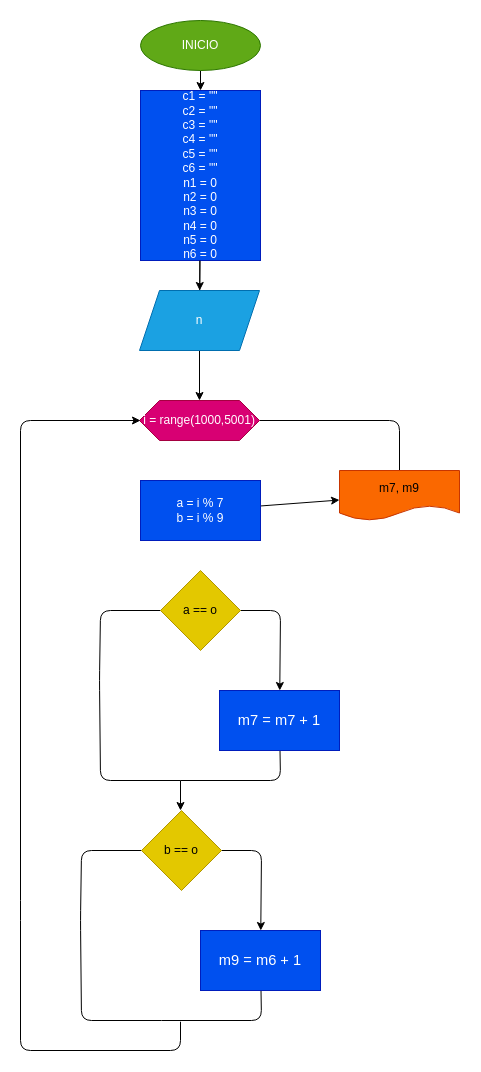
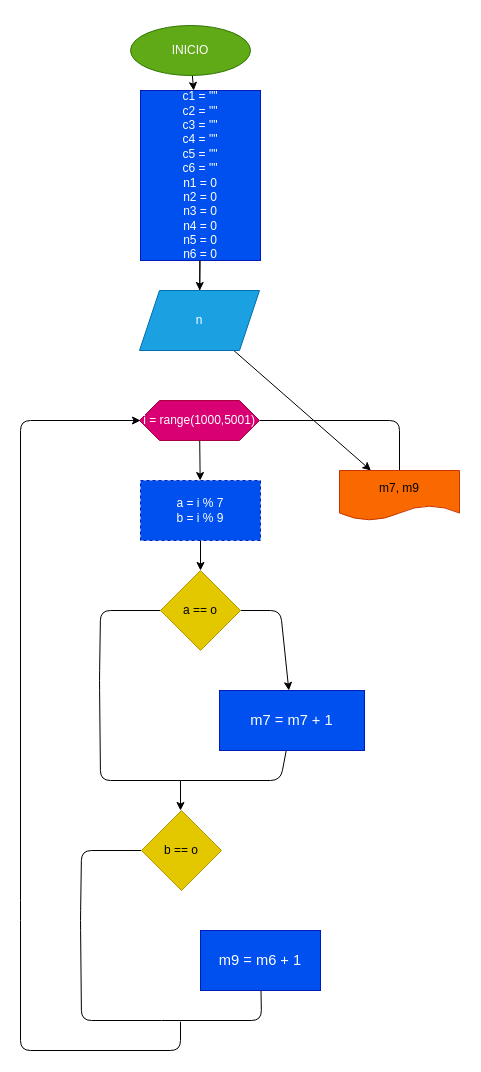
node "INICIO": moved (201, 46) -> (191, 51)
edge "n" -> "i = range(1000,5001)": now "n" -> "m7, m9"
edge "i = range(1000,5001)" -> "a = i % 7 b = i % 9": added
edge "a = i % 7 b = i % 9" -> "m7, m9": now "a = i % 7 b = i % 9" -> "a == o"
node "a = i % 7 b = i % 9": style solid -> dashed
node "m7 = m7 + 1": size 120x60 -> 145x60
edge "b == o" -> "m9 = m6 + 1": removed
